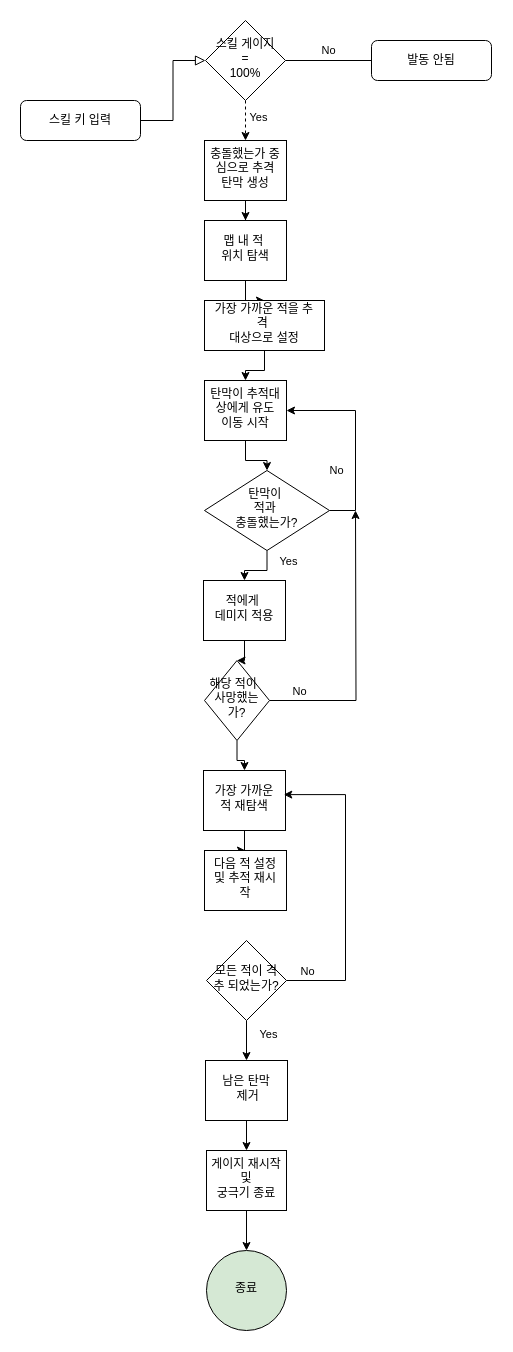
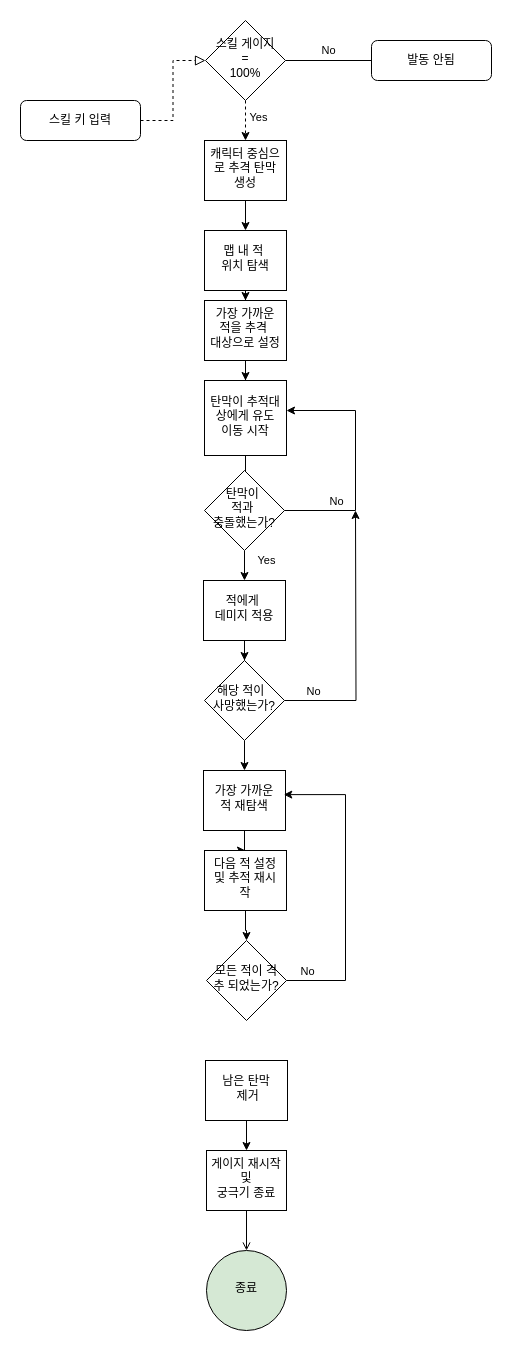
edge "스킬 키 입력" -> "스킬 게이지 = 100%": style solid -> dashed
node "충돌했는가 중심으로 추격 탄막 생성": label "충돌했는가 중심으로 추격 탄막 생성" -> "캐릭터 중심으로 추격 탄막 생성"
node "맵 내 적 위치 탐색": moved (246, 251) -> (246, 261)
node "가장 가까운 적을 추격 대상으로 설정": size 120x50 -> 82x60
node "탄막이 추적대상에게 유도 이동 시작": size 82x60 -> 82x75
node "탄막이 적과 충돌했는가?": size 125x80 -> 80x80
node "해당 적이 사망했는가?": size 65x80 -> 80x80
edge "다음 적 설정 및 추적 재시작" -> "모든 적이 격추 되었는가?": added
edge "모든 적이 격추 되었는가?" -> "남은 탄막 제거": removed, label "Yes"
edge "게이지 재시작 및 궁극기 종료" -> "종료": arrowhead classic -> open
